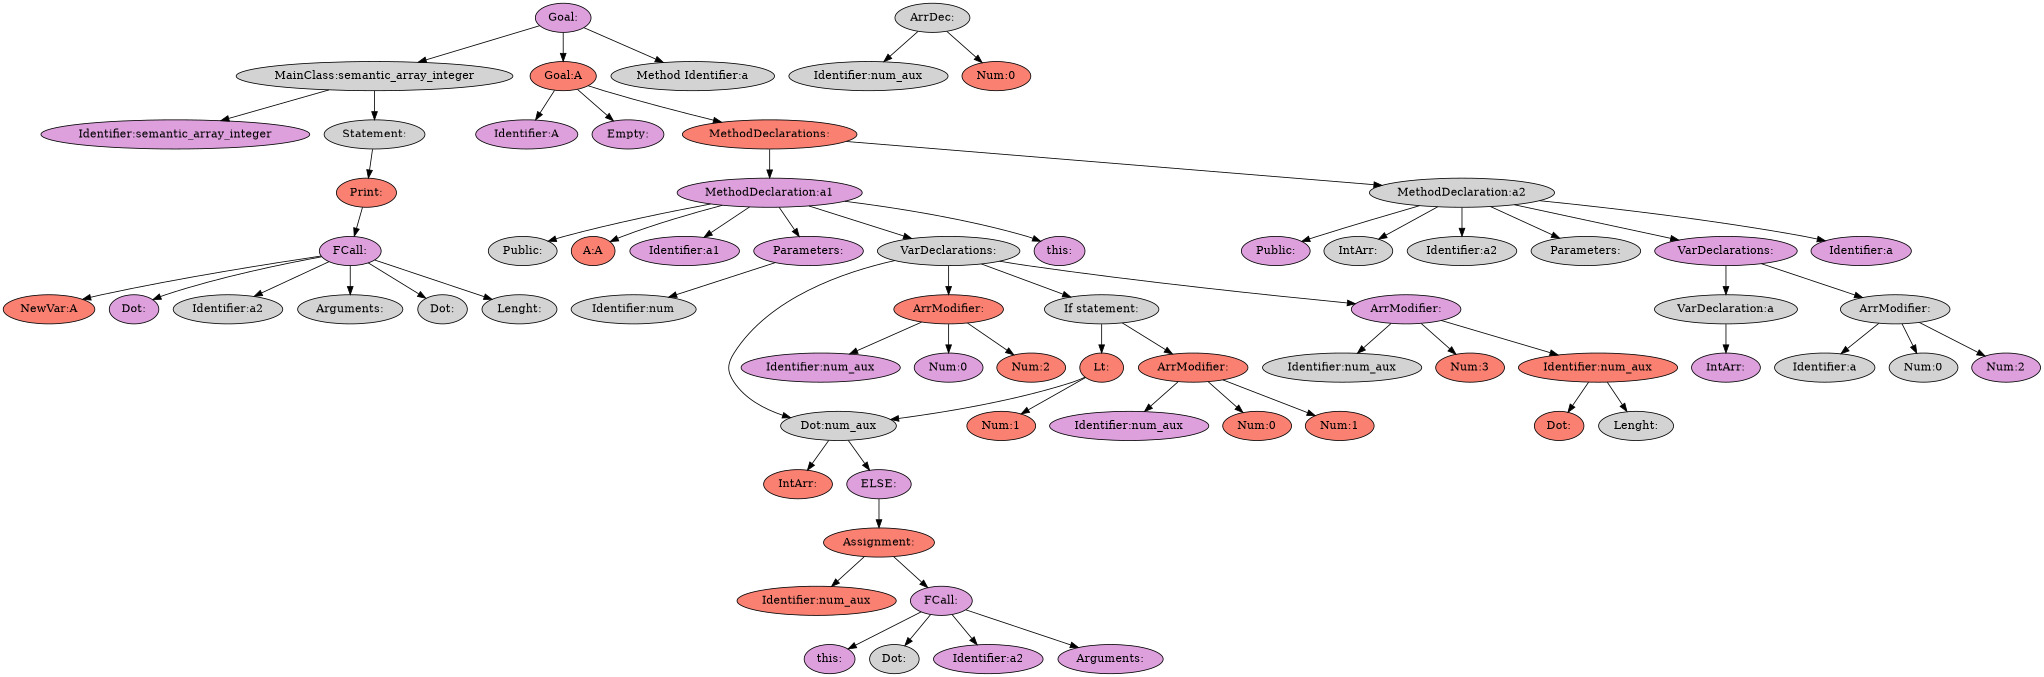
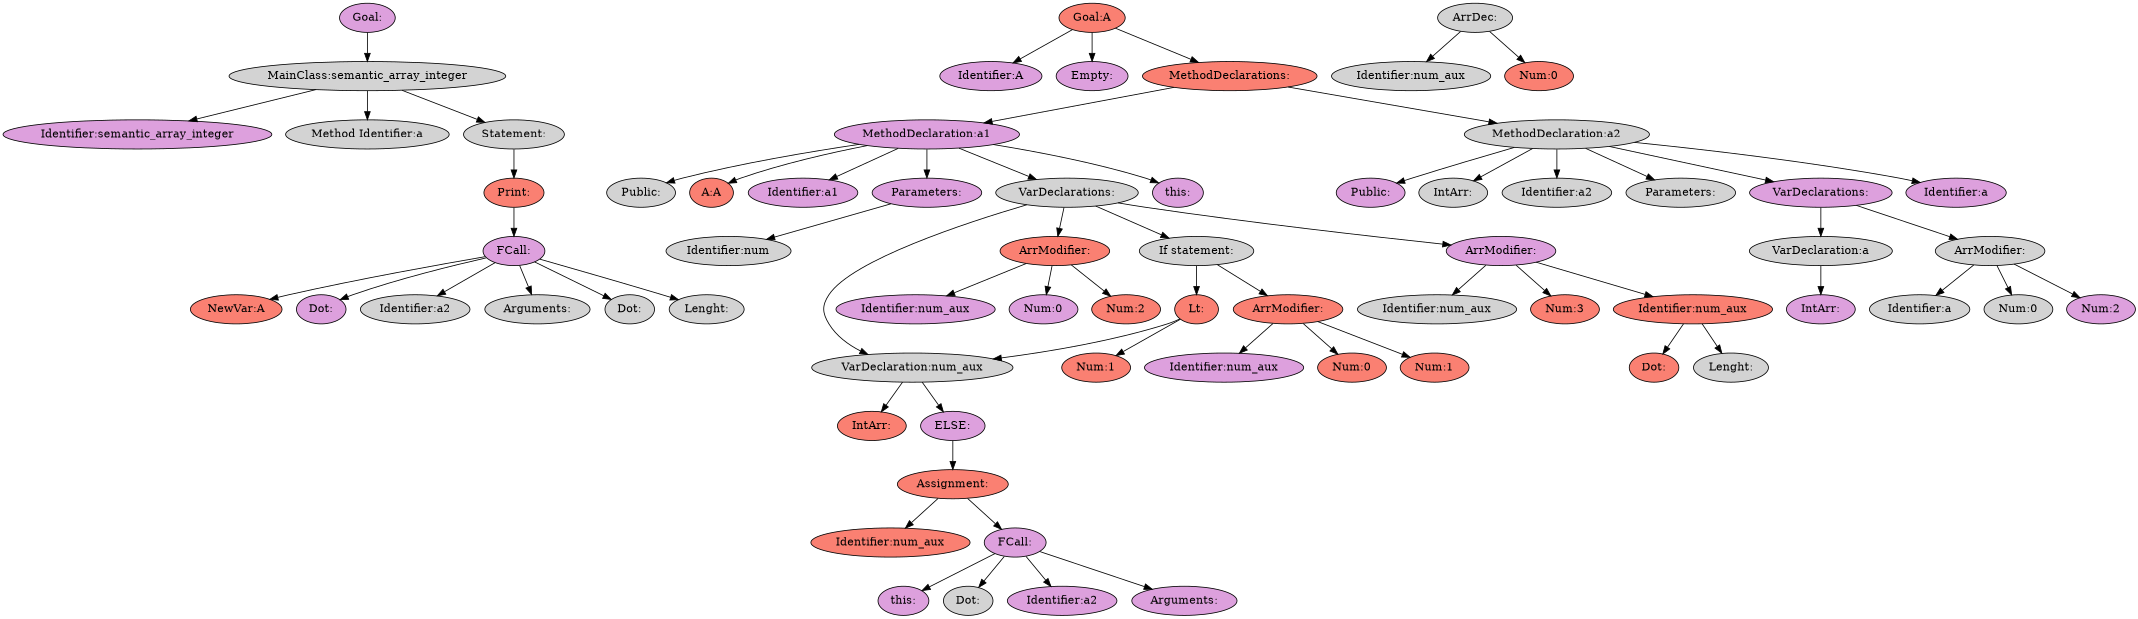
edge "Goal:" -> "Goal:A": removed
edge "Goal:" -> "Method Identifier:a": now "MainClass:semantic_array_integer" -> "Method Identifier:a"
node "Dot:num_aux": label "Dot:num_aux" -> "VarDeclaration:num_aux"
